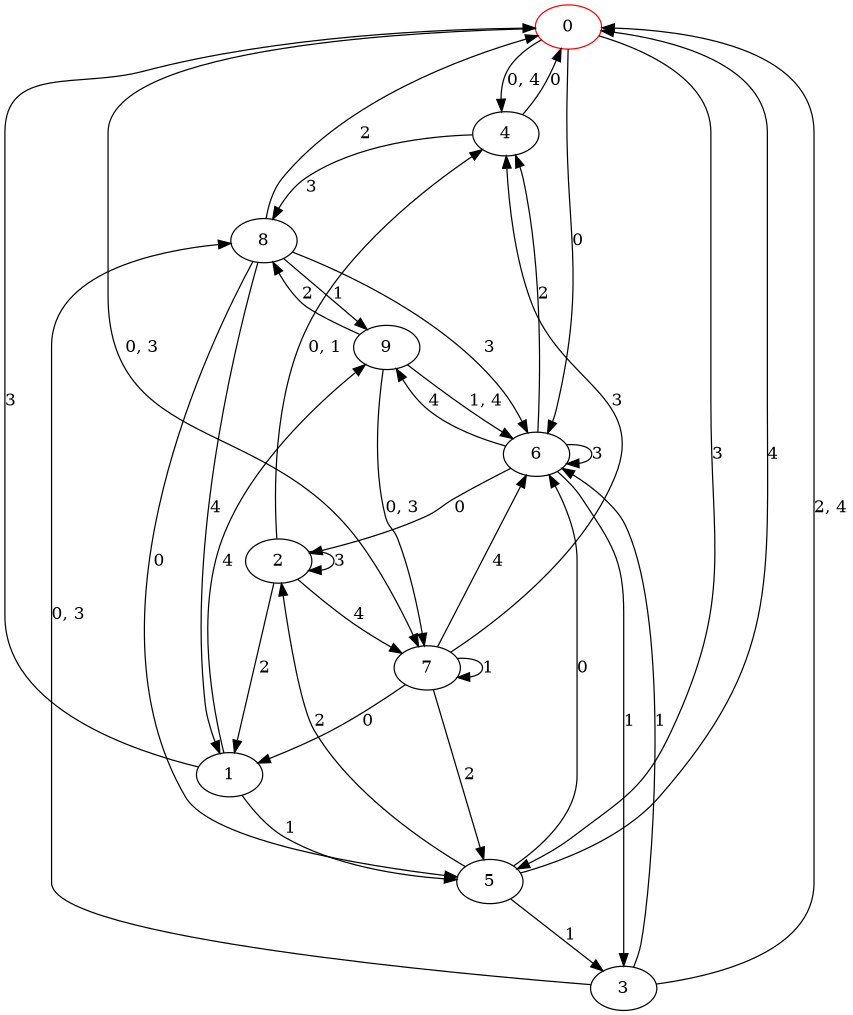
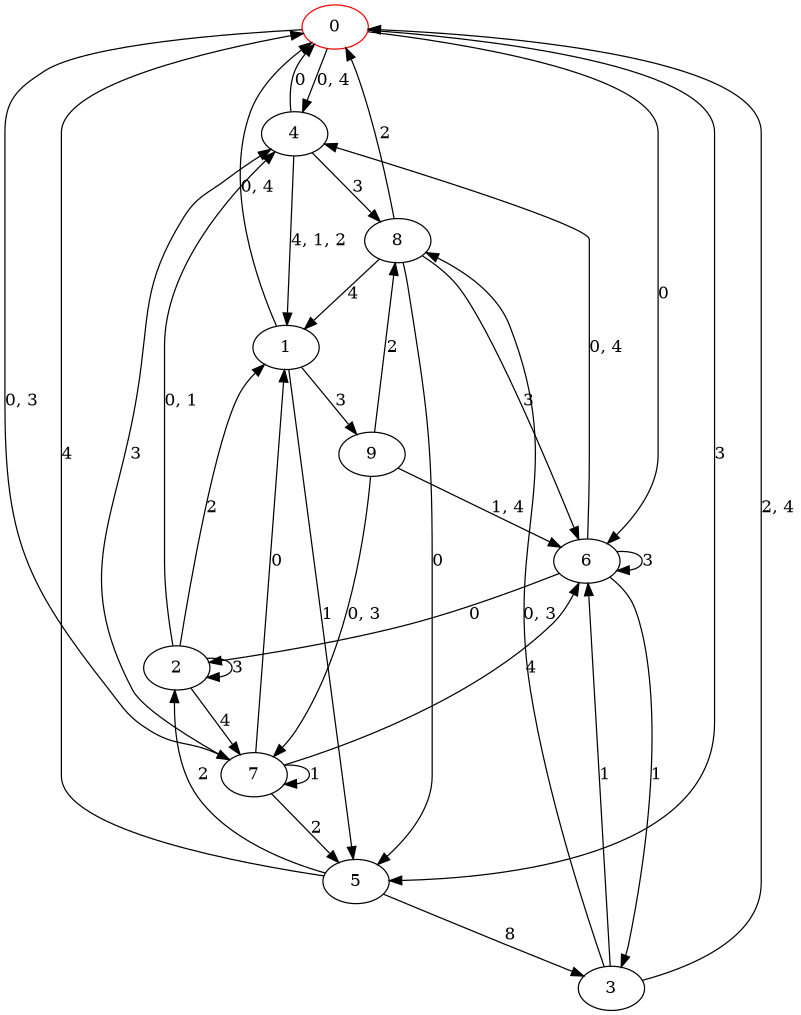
edge "4" -> "1": added, label "4, 1, 2"
edge "8" -> "9": removed, label "1"
edge "6" -> "4": label "2" -> "0, 4"
edge "1" -> "0": label "3" -> "0, 4"
edge "6" -> "9": removed, label "4"
edge "1" -> "9": label "4" -> "3"
edge "5" -> "6": removed, label "0"
edge "5" -> "3": label "1" -> "8"
